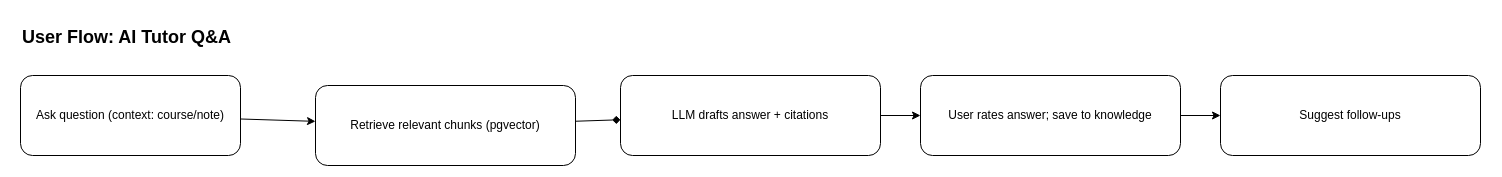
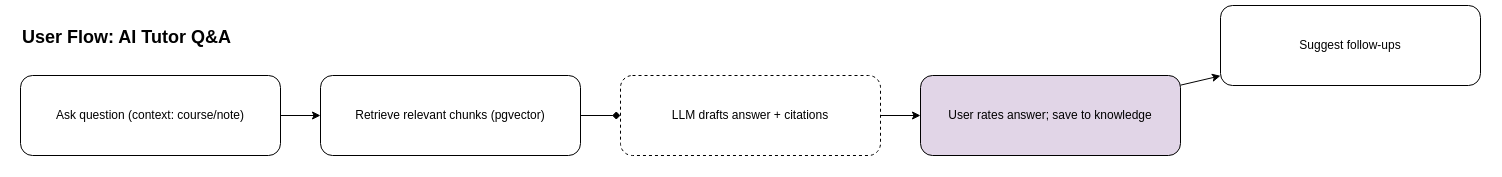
node "Ask question (context: course/note)": size 220x80 -> 260x80
node "LLM drafts answer + citations": style solid -> dashed
node "User rates answer; save to knowledge": fillcolor #ffffff -> #e1d5e7
node "Suggest follow-ups": moved (1351, 116) -> (1351, 46)
node "Retrieve relevant chunks (pgvector)": moved (446, 126) -> (451, 116)
